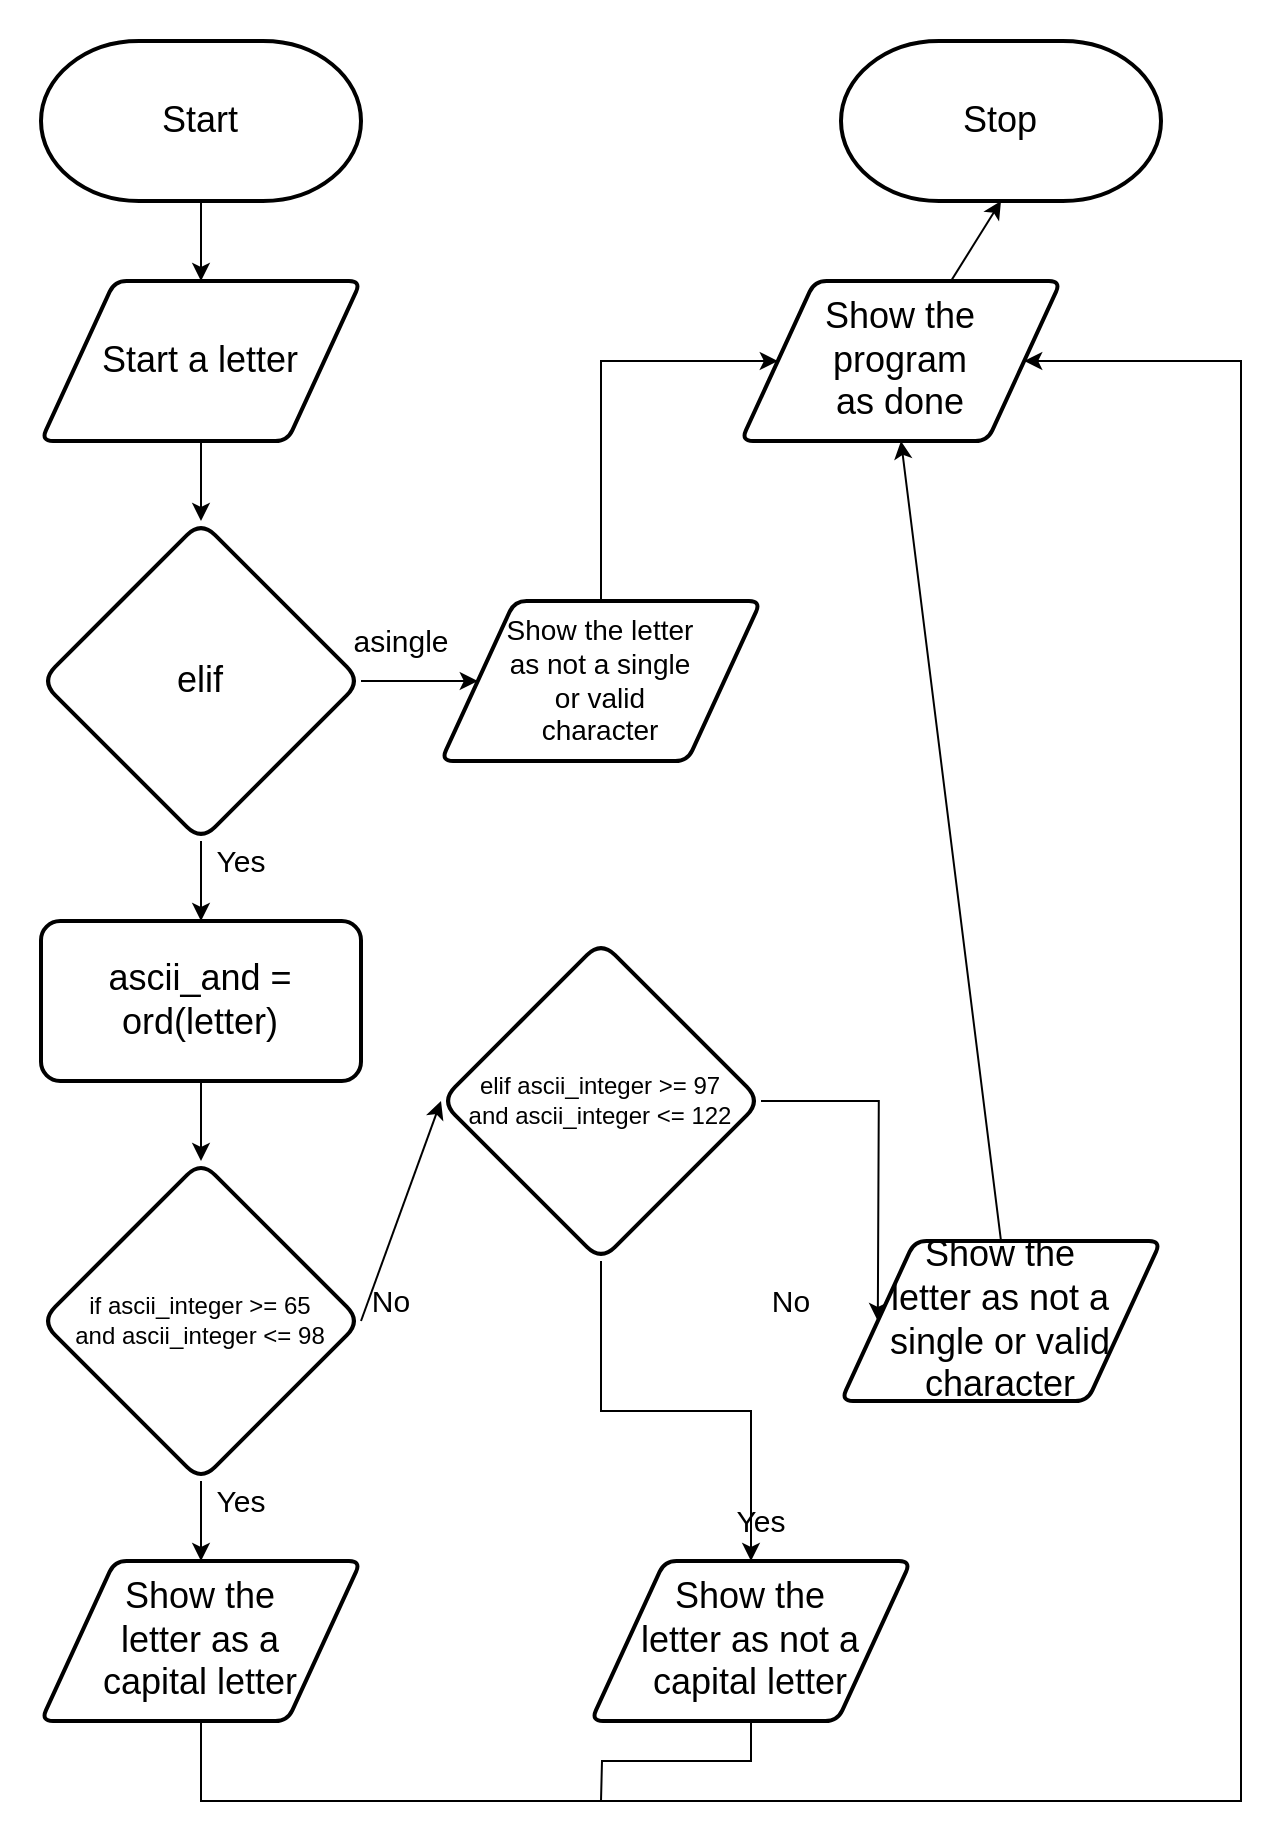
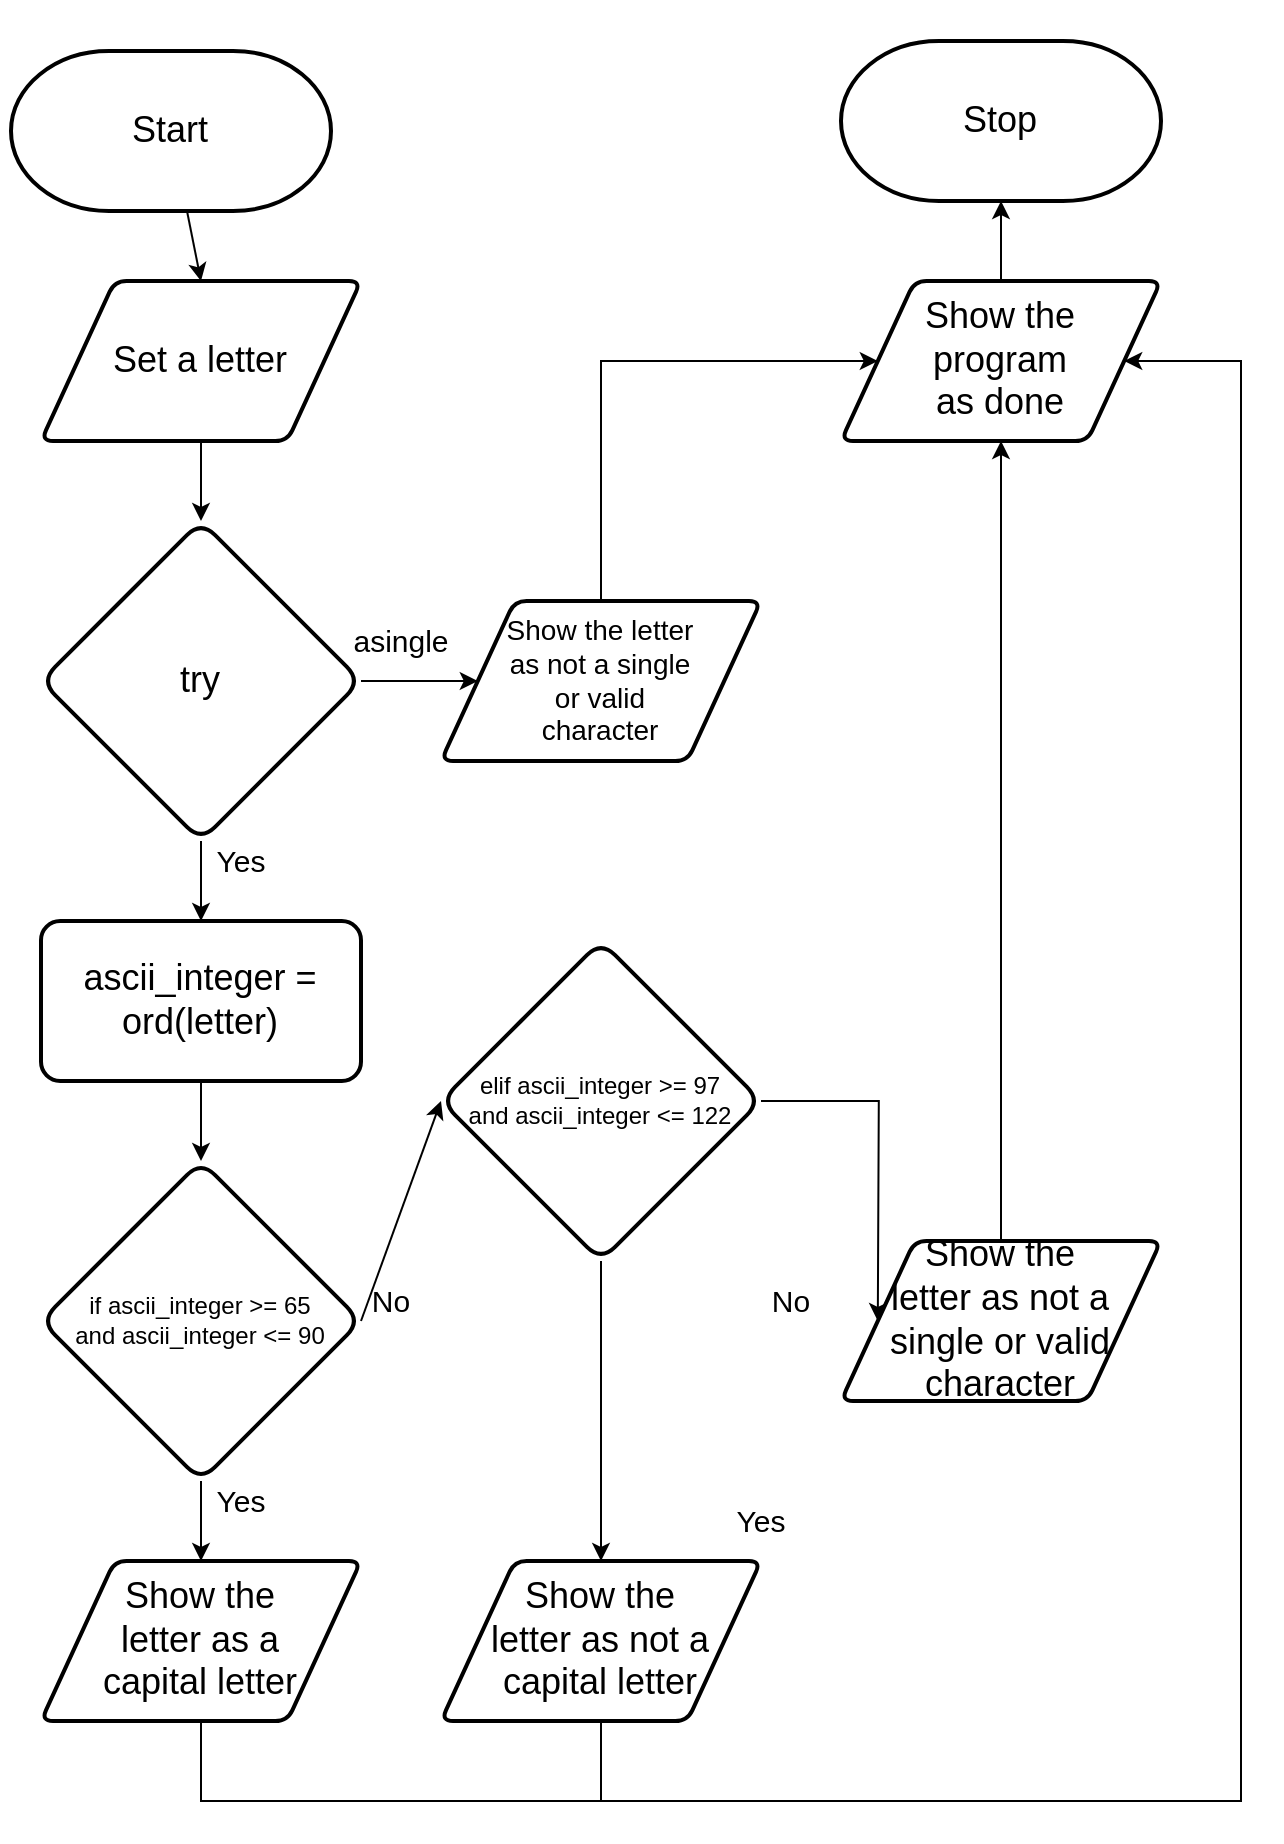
node "Start": moved (201, 121) -> (171, 131)
node "Start a letter": label "Start a letter" -> "Set a letter"
node "Show the program as done": moved (901, 361) -> (1001, 361)
node "elif": label "elif" -> "try"
node "ascii_and = ord(letter)": label "ascii_and = ord(letter)" -> "ascii_integer = ord(letter)"
node "if ascii_integer >= 65and ascii_integer <= 98": label "if ascii_integer >= 65and ascii_integer <= 98" -> "if ascii_integer >= 65and ascii_integer <= 90"
node "Show theletter as not acapital letter": moved (751, 1641) -> (601, 1641)
